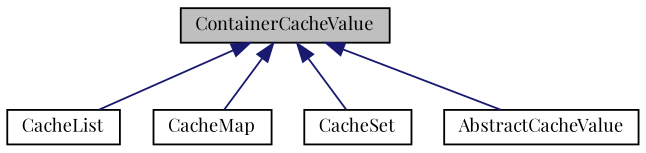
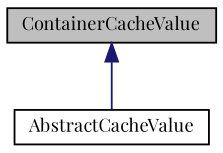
node "CacheList": removed
node "CacheMap": removed
node "CacheSet": removed
